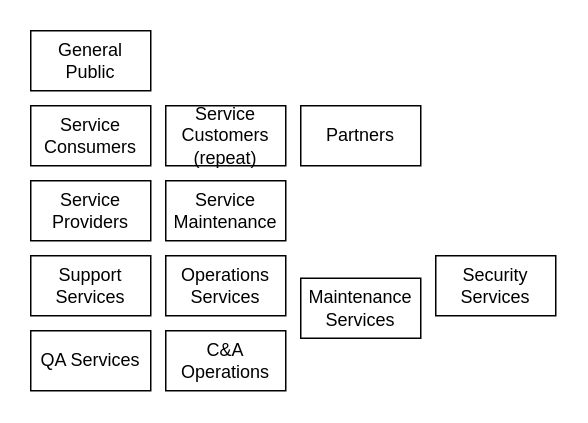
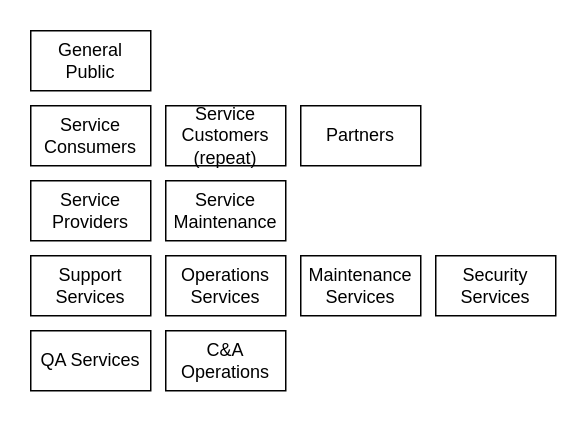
node "Maintenance Services": moved (361, 308) -> (361, 286)
